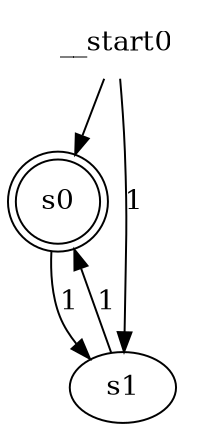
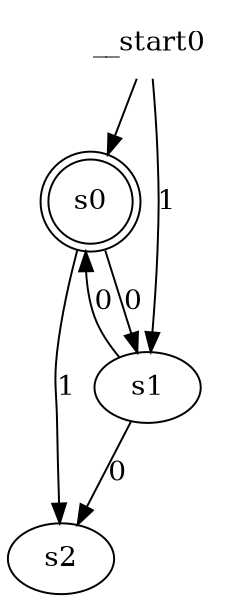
edge "s0" -> "s1": label "1" -> "0"
edge "s1" -> "s0": label "1" -> "0"
node "s2": added
